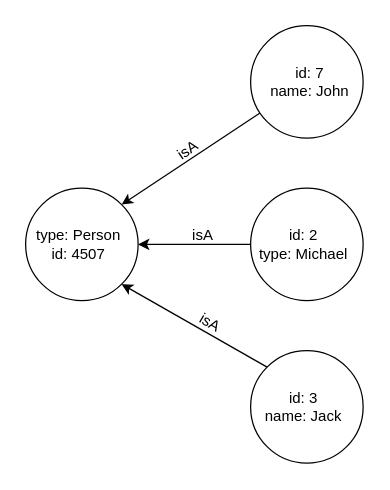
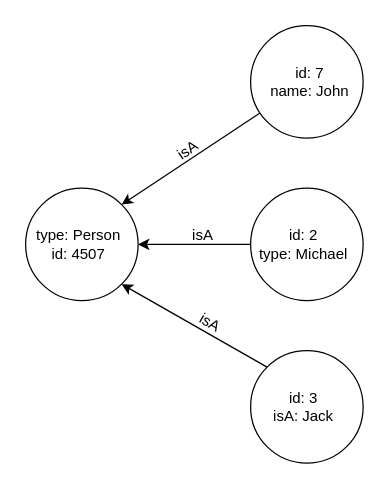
node "id: 3 name: Jack": label "id: 3 name: Jack" -> "id: 3 isA: Jack"
